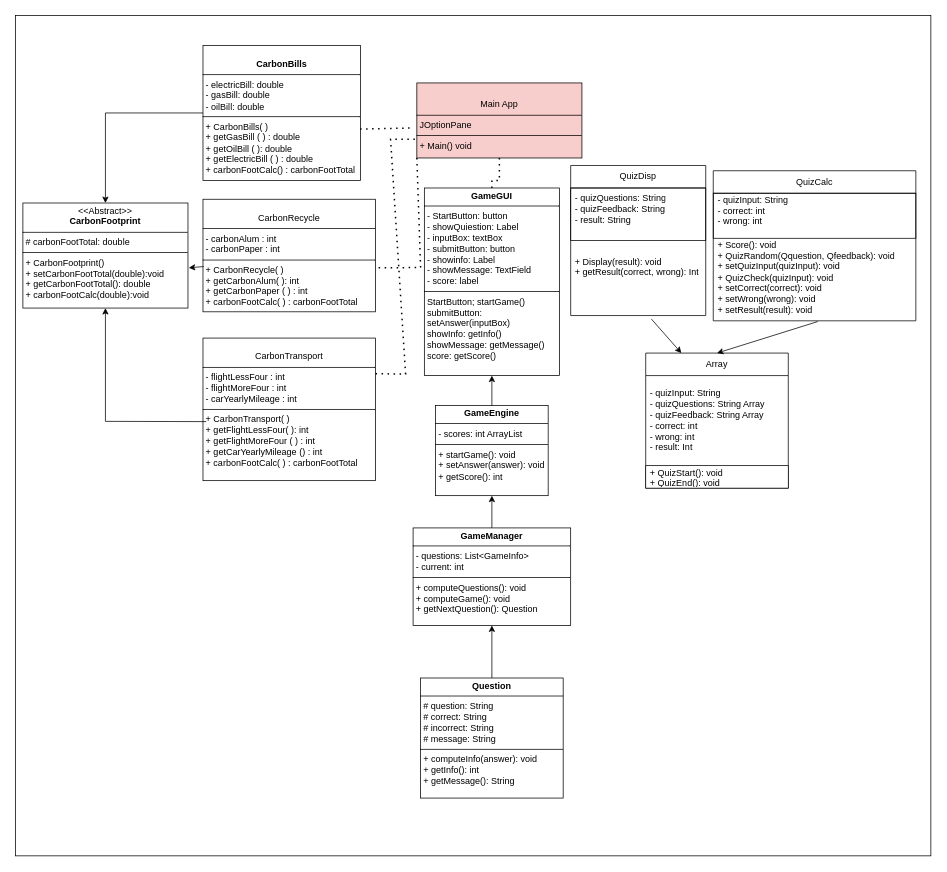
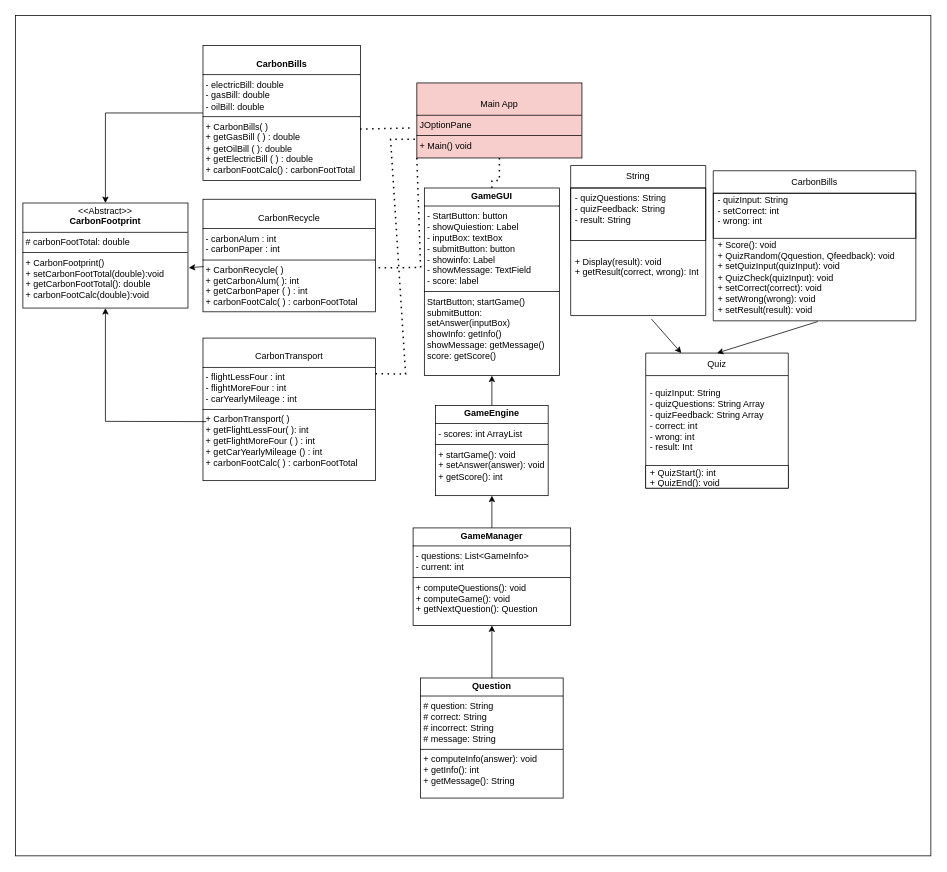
node "QuizDisp": label "QuizDisp" -> "String"
node "QuizCalc": label "QuizCalc" -> "CarbonBills"
node "- quizInput: String - correct: int - wrong: int": label "- quizInput: String - correct: int - wrong: int" -> "- quizInput: String - setCorrect: int - wrong: int"
node "Array": label "Array" -> "Quiz"
node "+ QuizStart(): void + QuizEnd(): void": label "+ QuizStart(): void + QuizEnd(): void" -> "+ QuizStart(): int + QuizEnd(): void"
